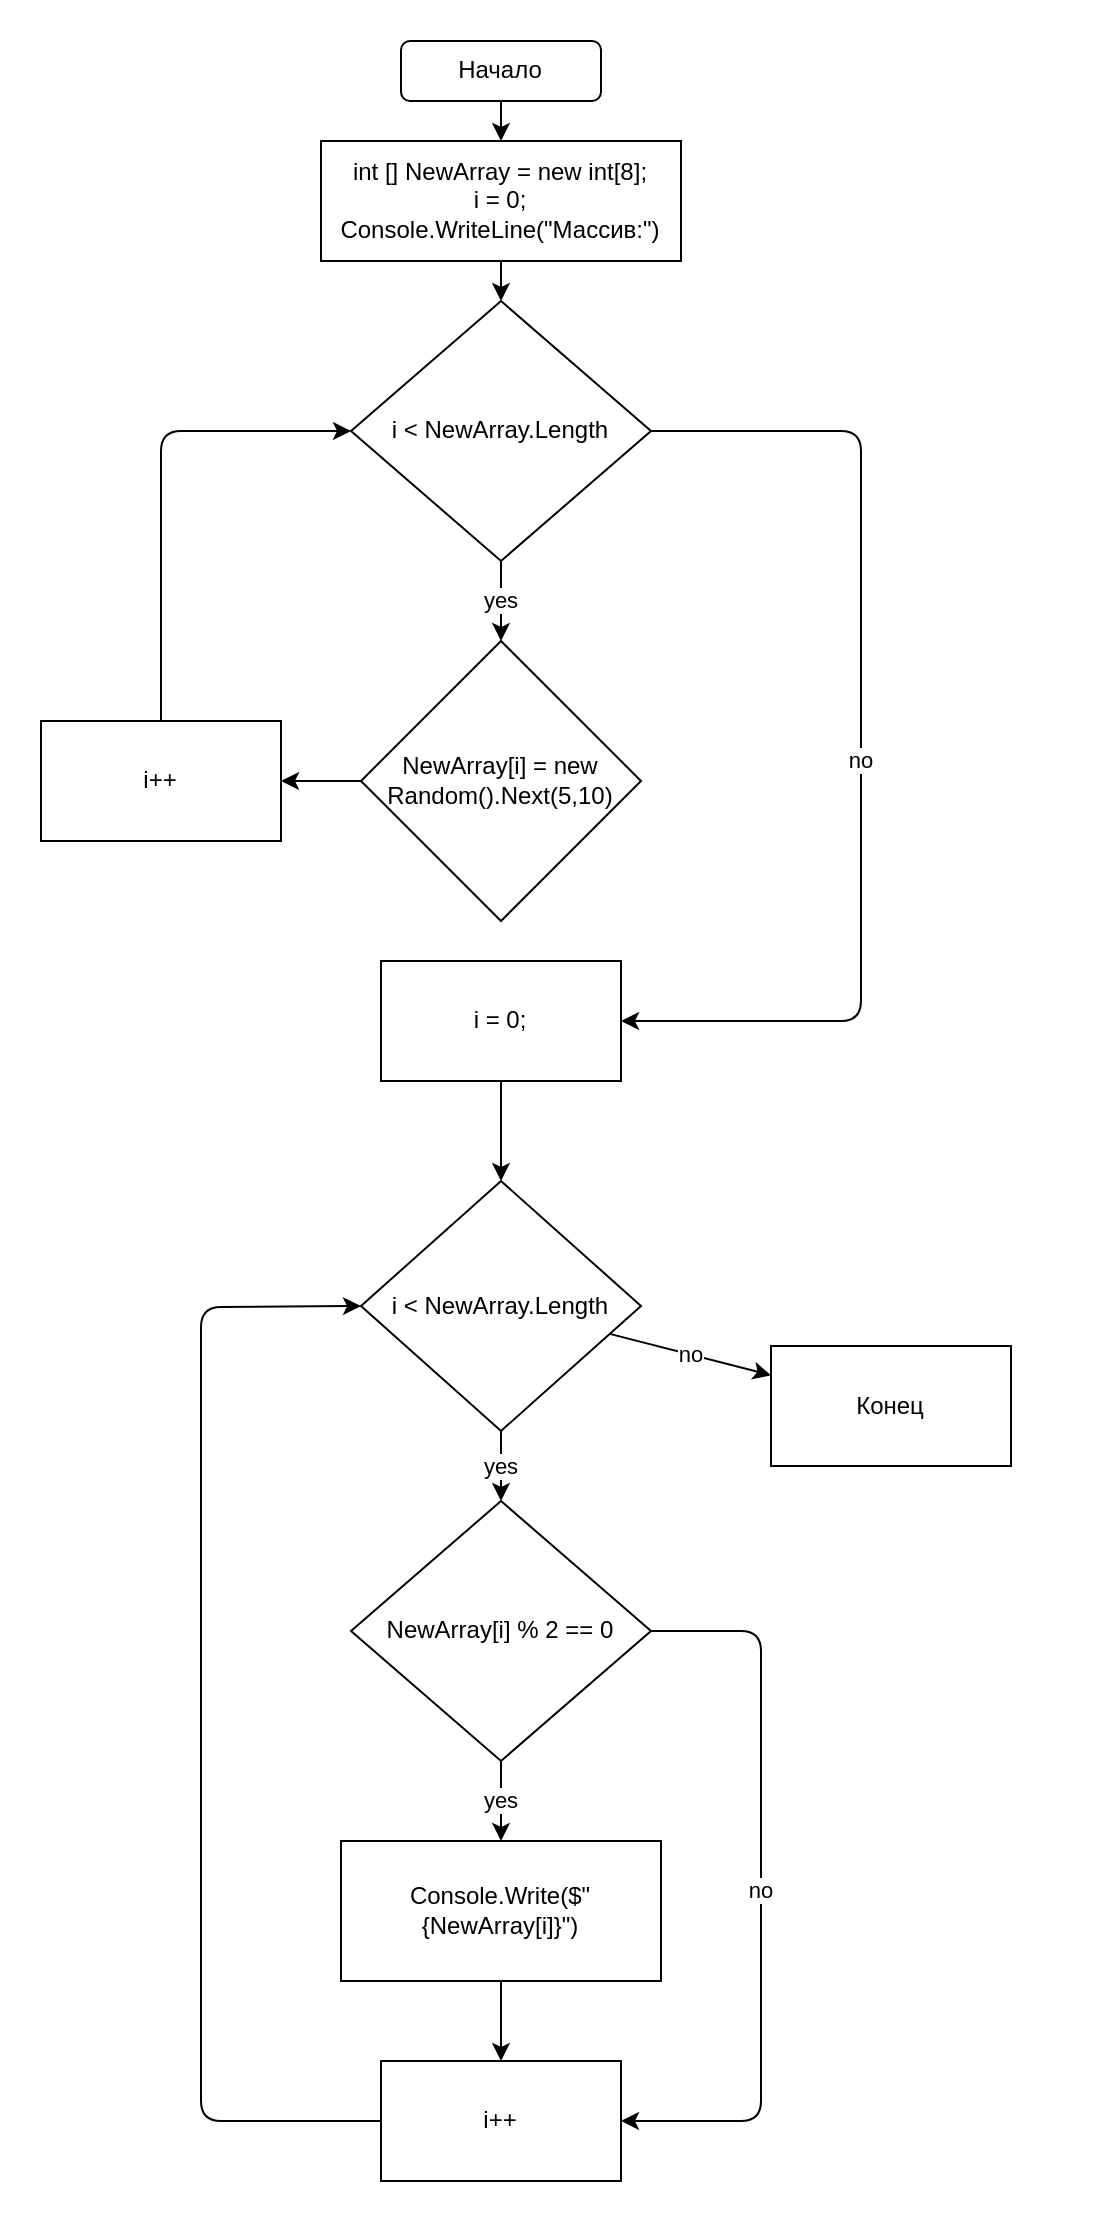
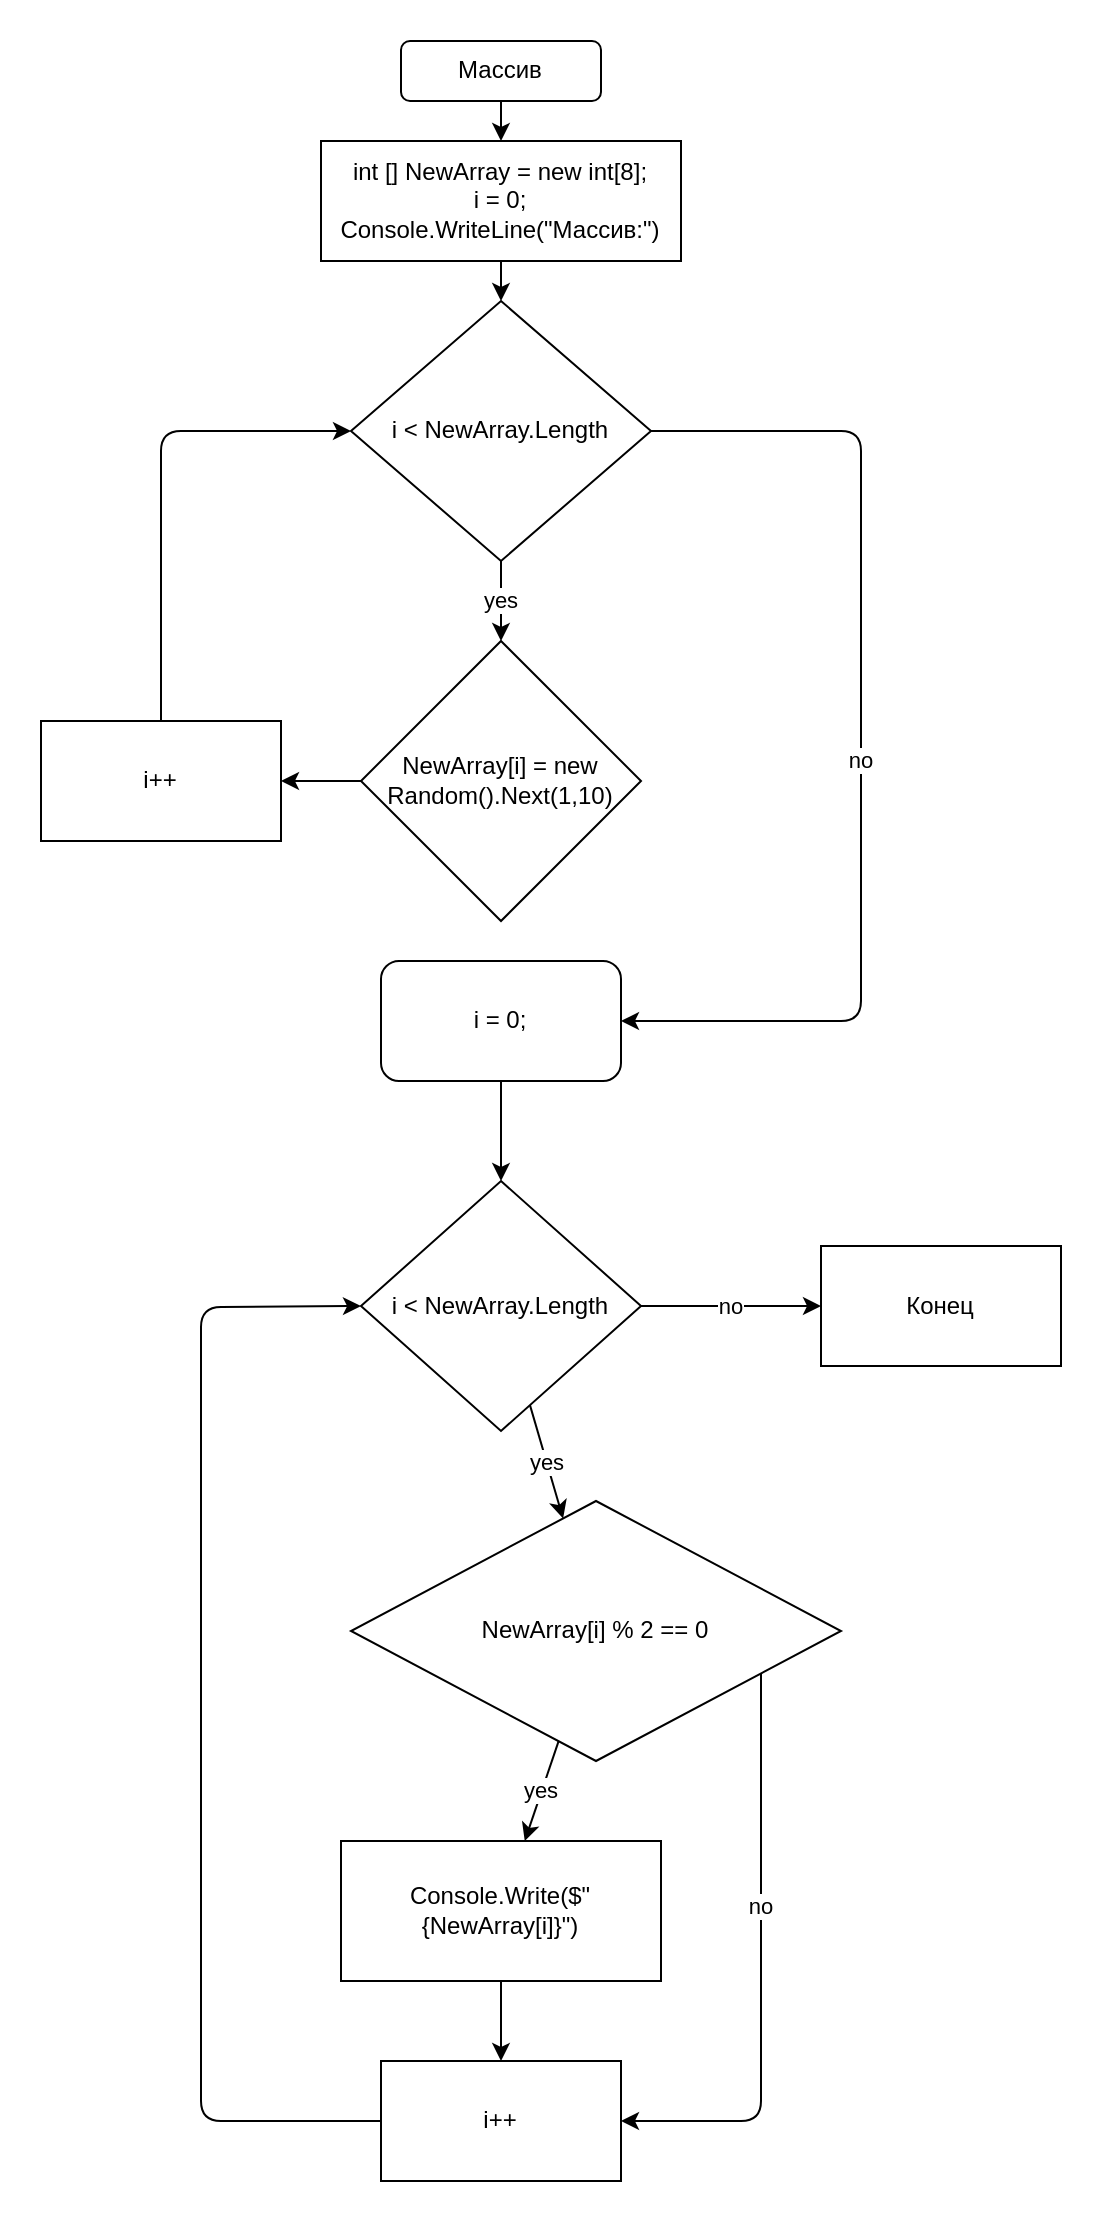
node "Начало": label "Начало" -> "Массив"
node "NewArray[i] = new Random().Next(5,10)": label "NewArray[i] = new Random().Next(5,10)" -> "NewArray[i] = new Random().Next(1,10)"
node "i = 0;": shape rectangle -> rounded rectangle
node "Конец": moved (891, 1406) -> (941, 1306)
node "NewArray[i] % 2 == 0": size 300x260 -> 490x260
